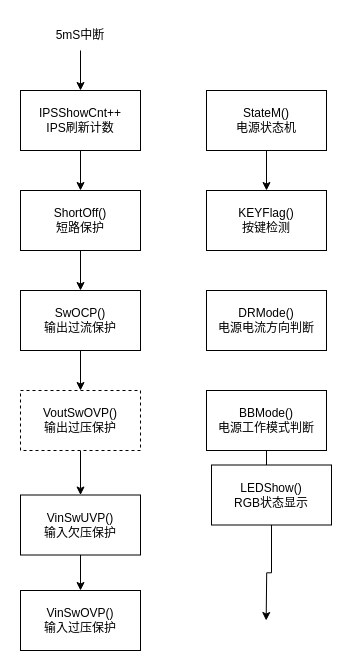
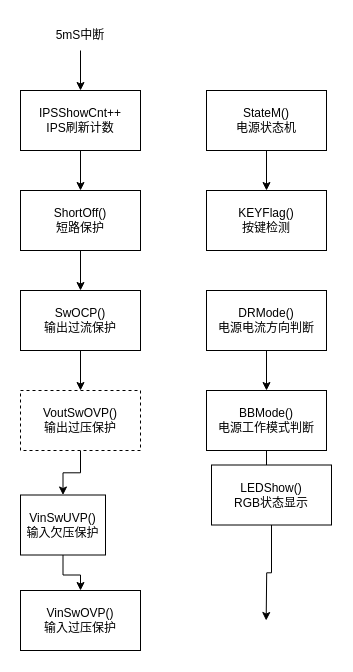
edge "DRMode() 电源电流方向判断" -> "BBMode() 电源工作模式判断": added
node "VinSwUVP() 输入欠压保护": size 120x60 -> 85x60
